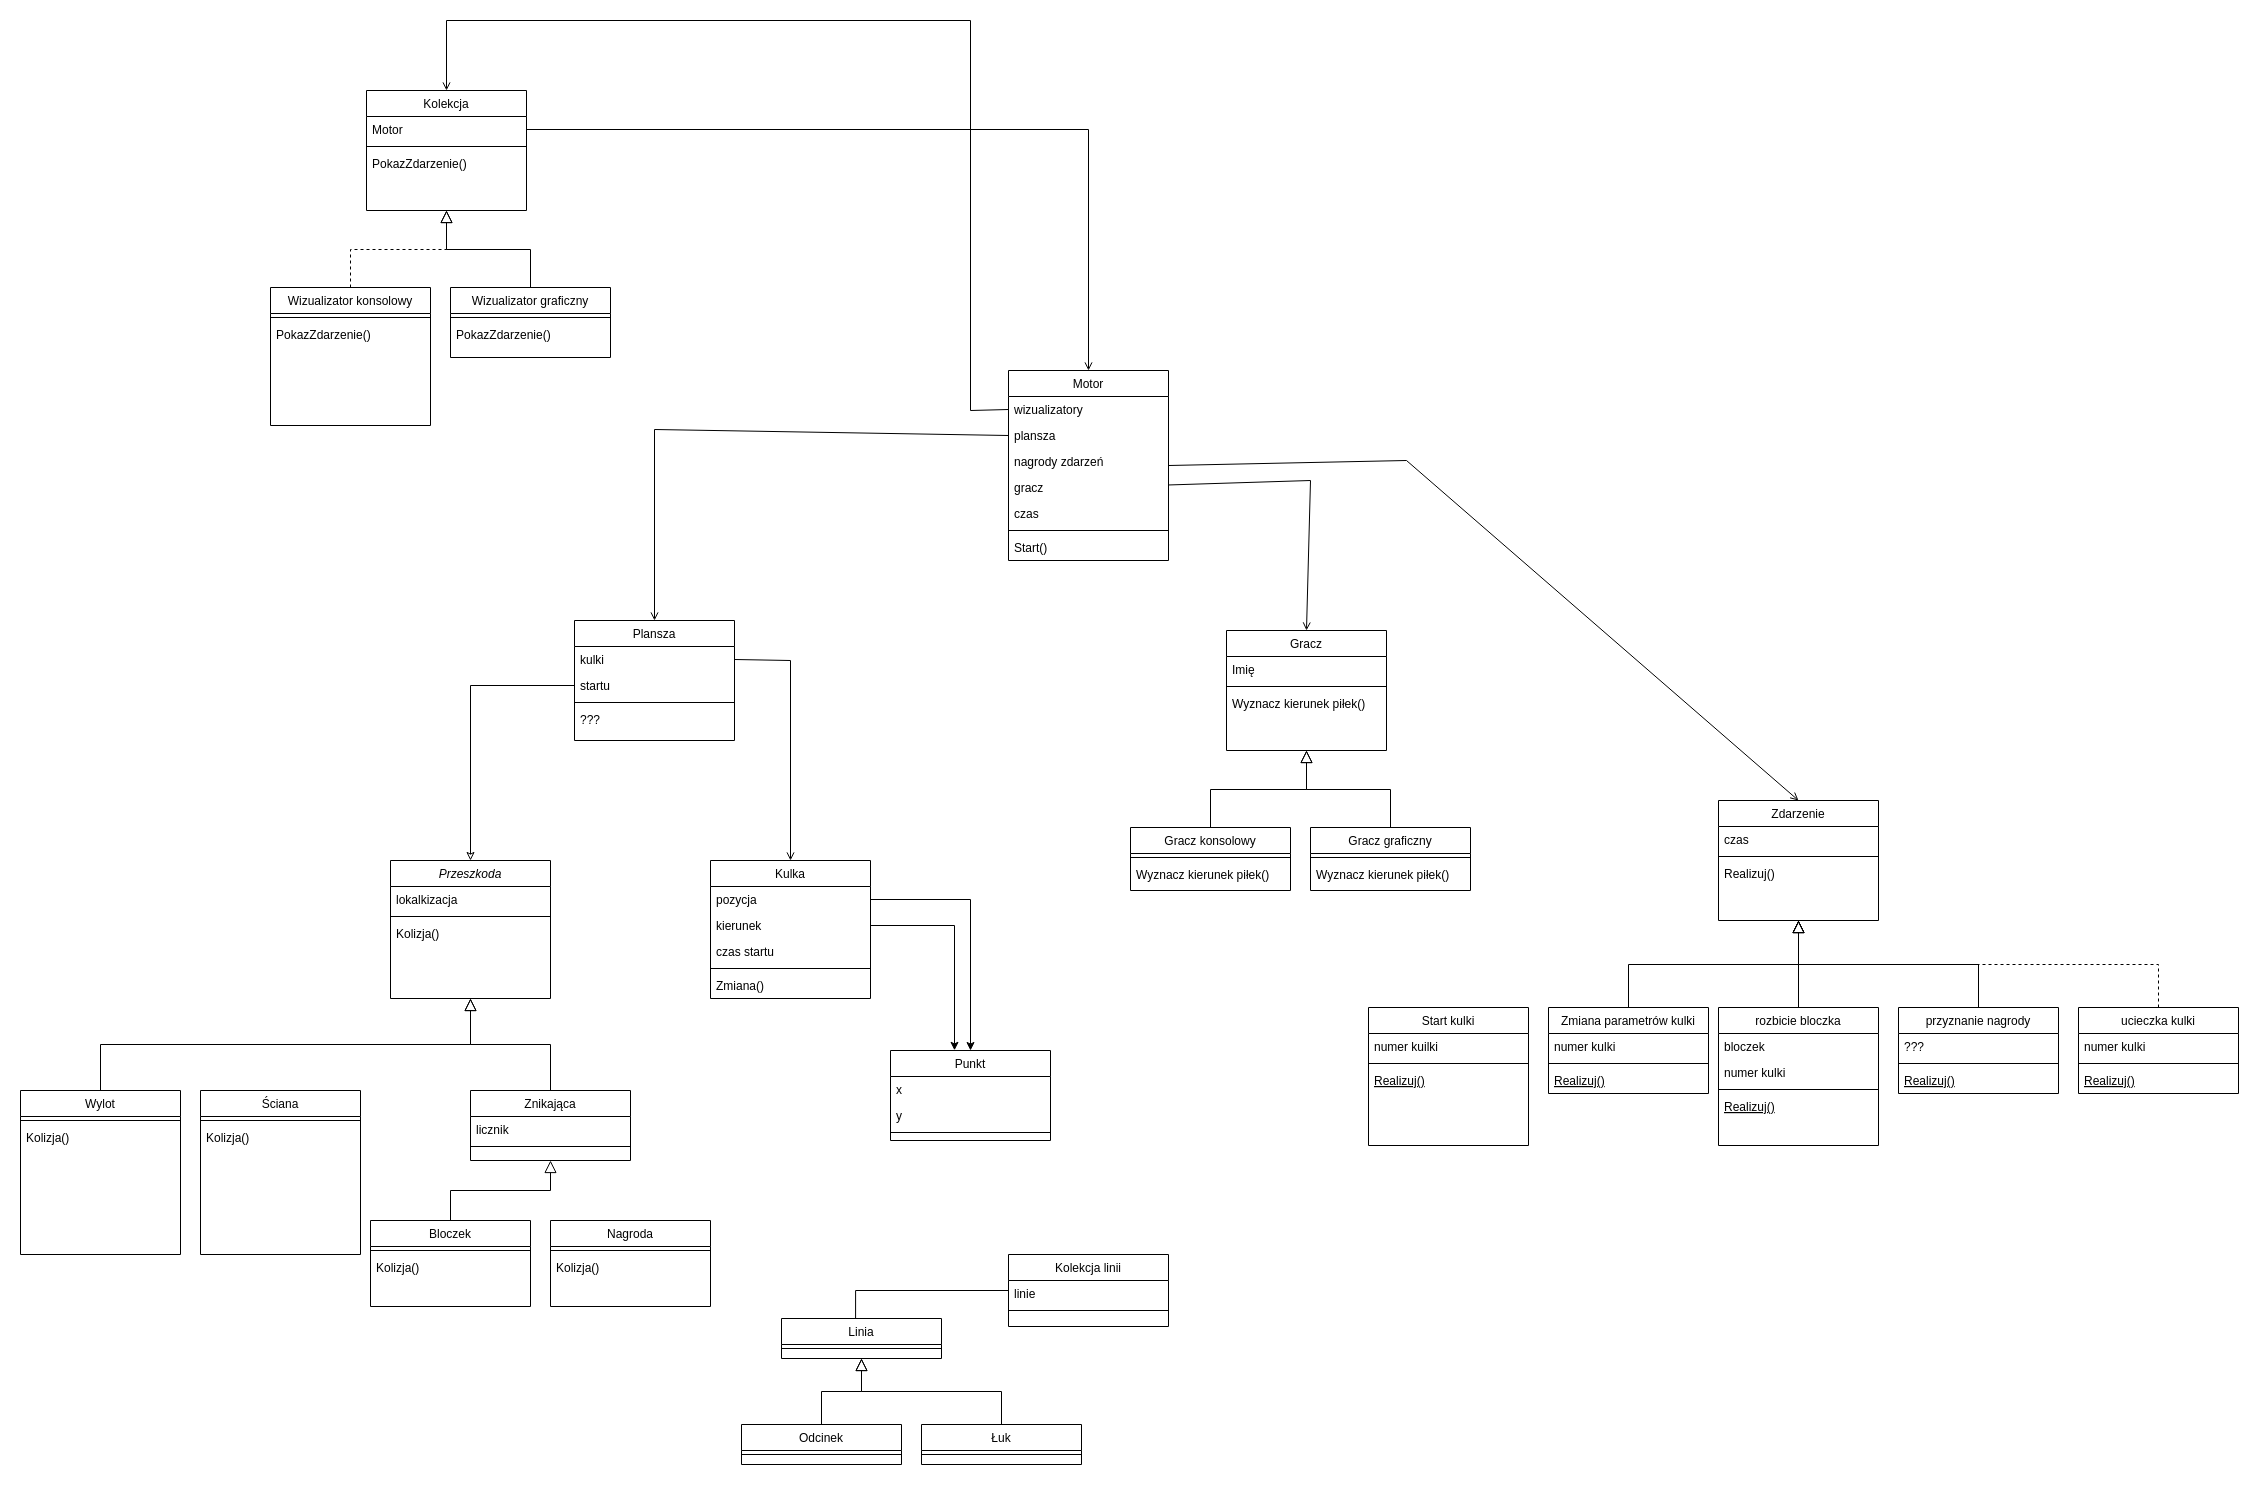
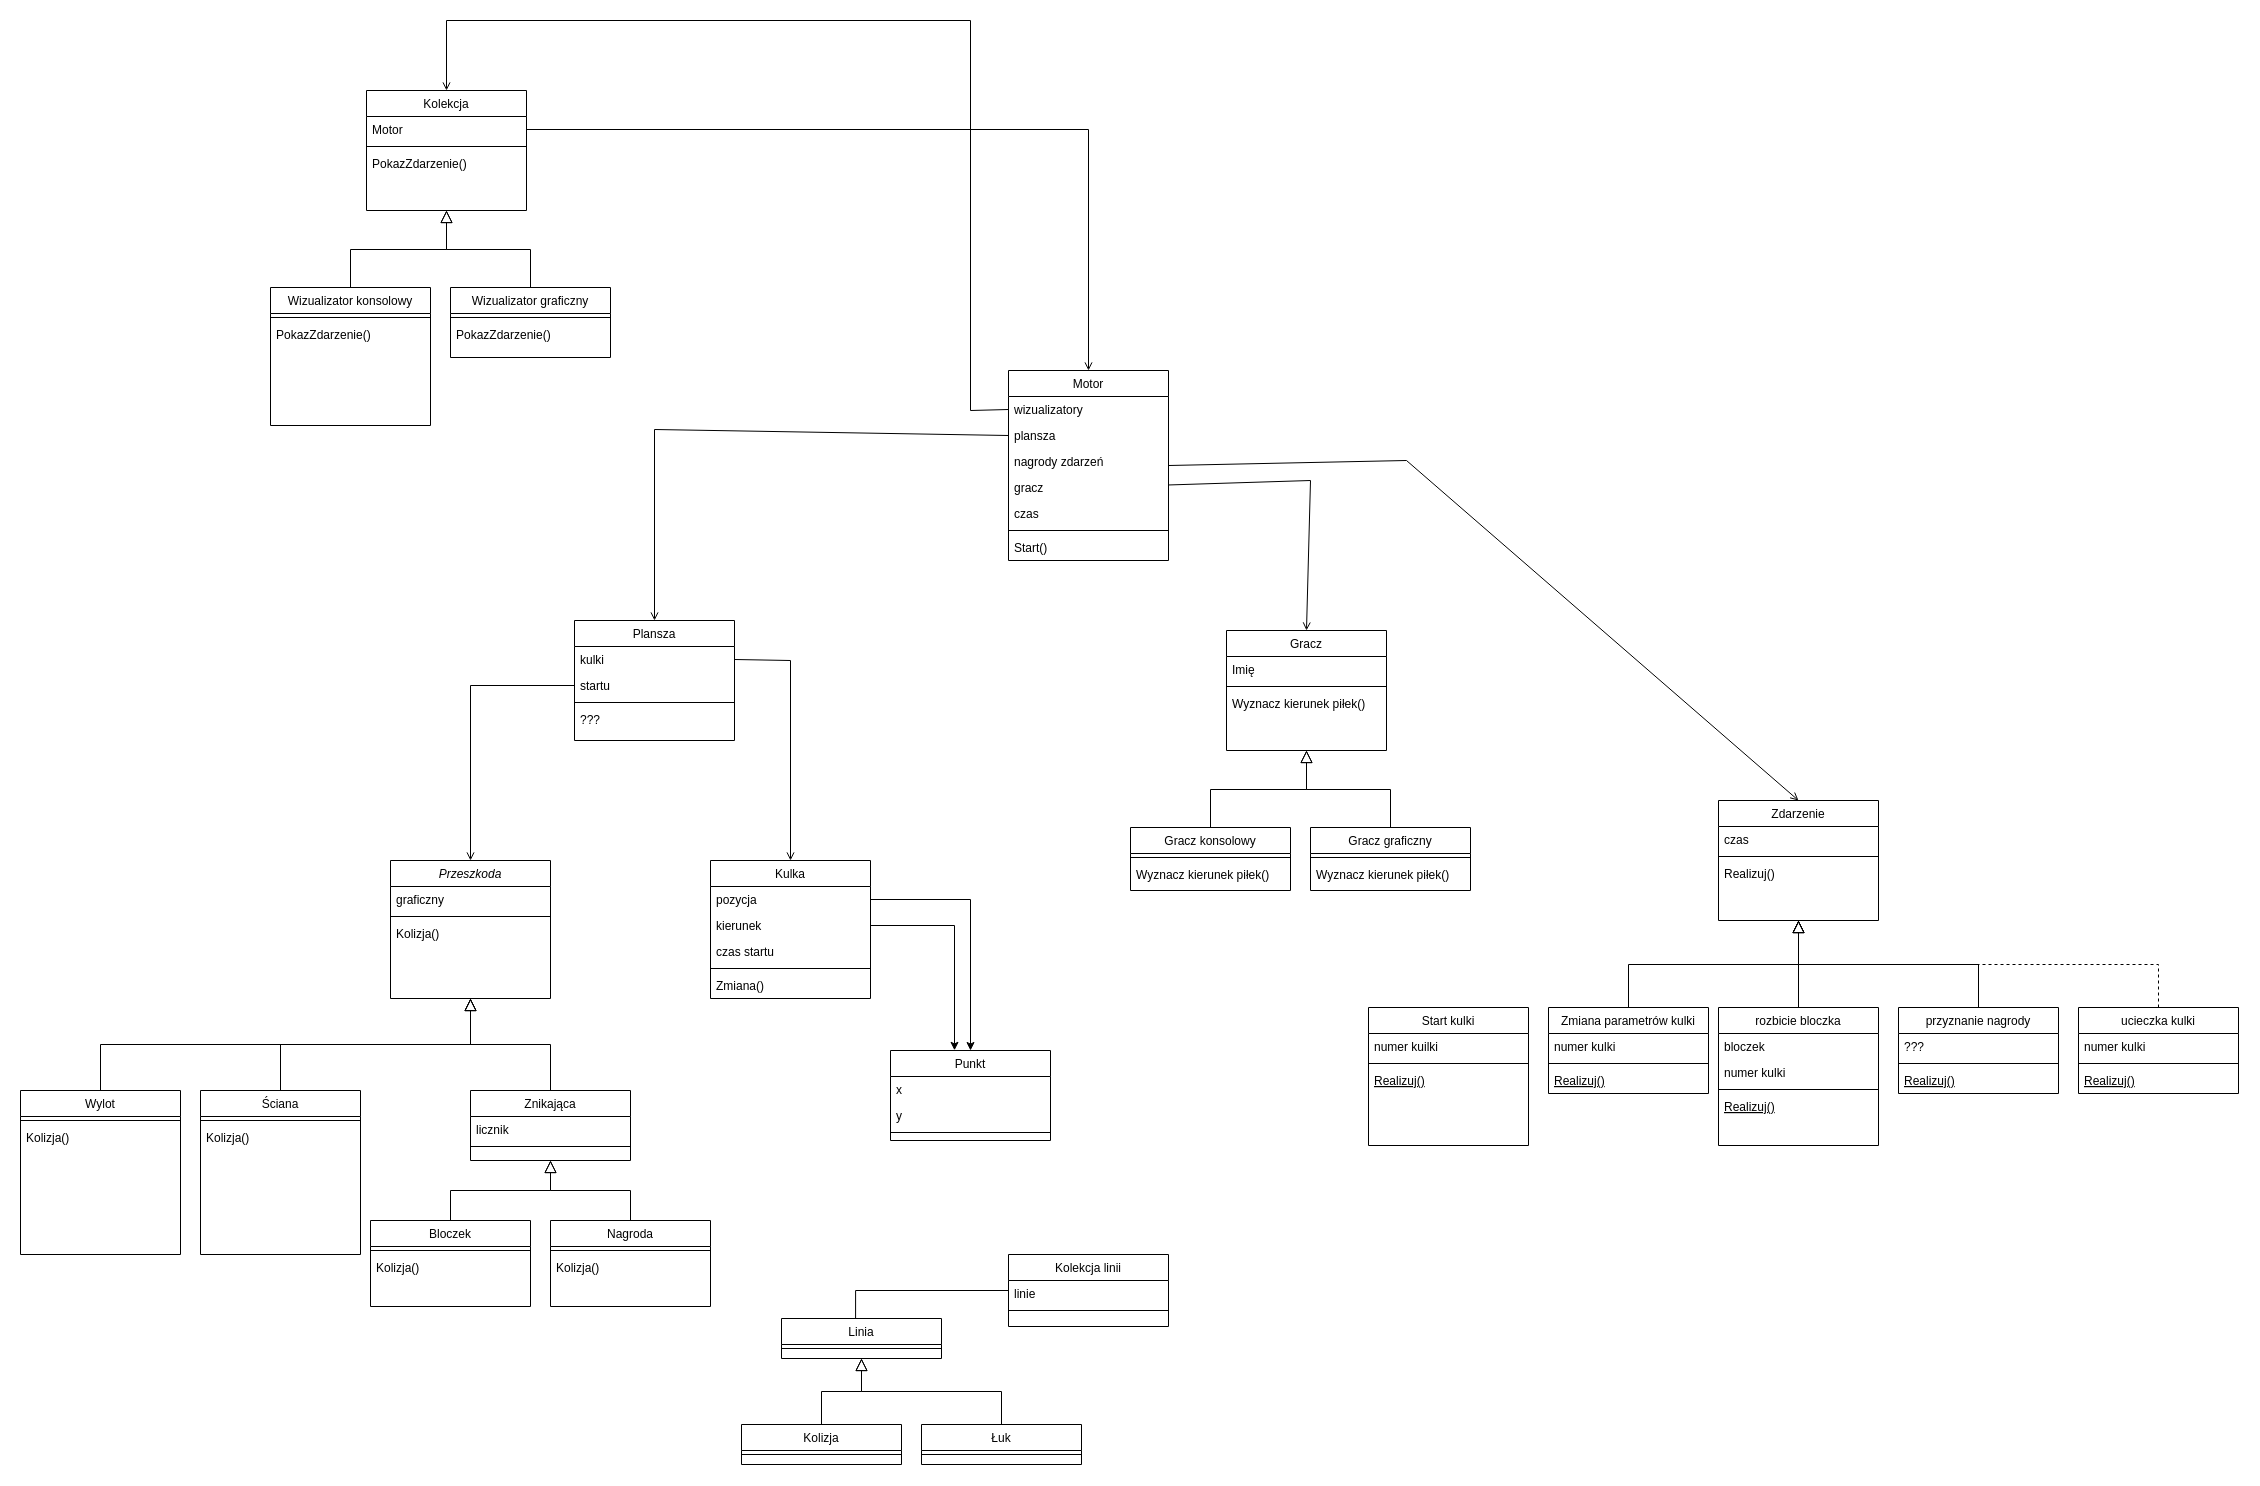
edge "Wizualizator konsolowy" -> "Kolekcja": style dashed -> solid
edge "startu" -> "Przeszkoda": arrowhead classic -> open
node "lokalkizacja": label "lokalkizacja" -> "graficzny"
edge "Ściana" -> "Przeszkoda": added
edge "Nagroda" -> "Znikająca": added
node "Odcinek": label "Odcinek" -> "Kolizja"
